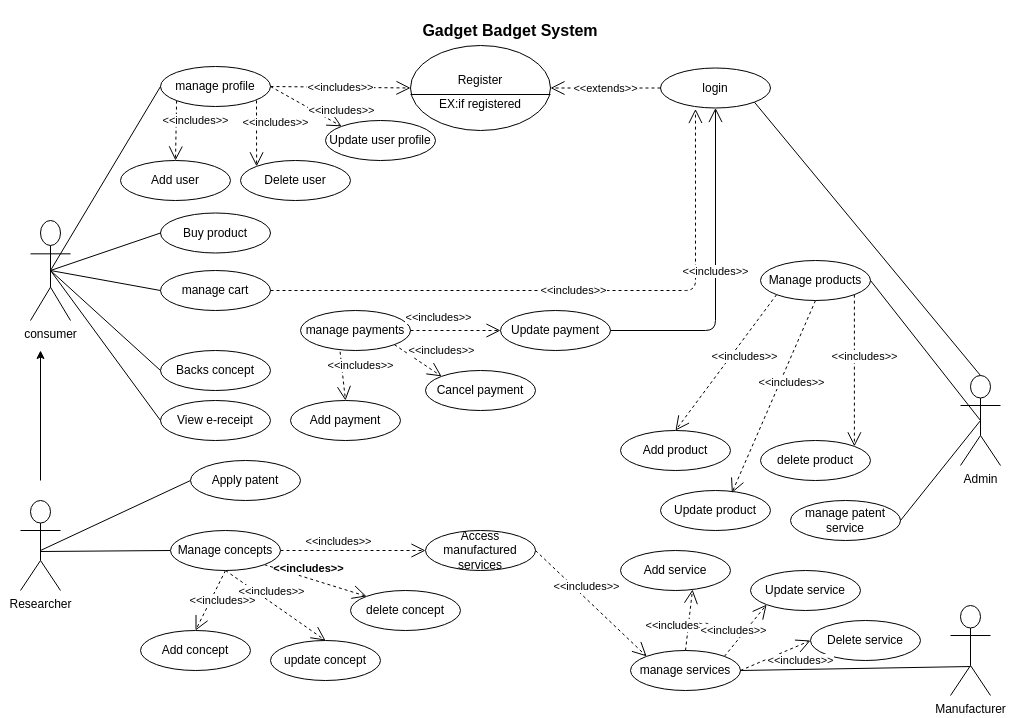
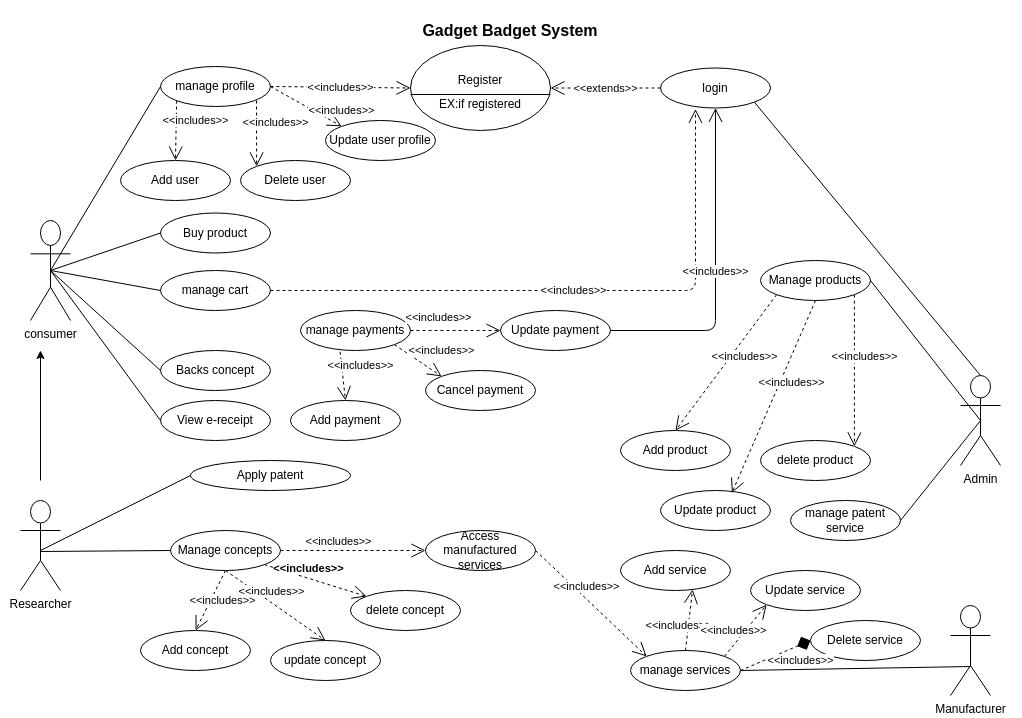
node "Apply patent": size 110x40 -> 160x30
edge "manage services" -> "Delete service": arrowhead open -> diamond
